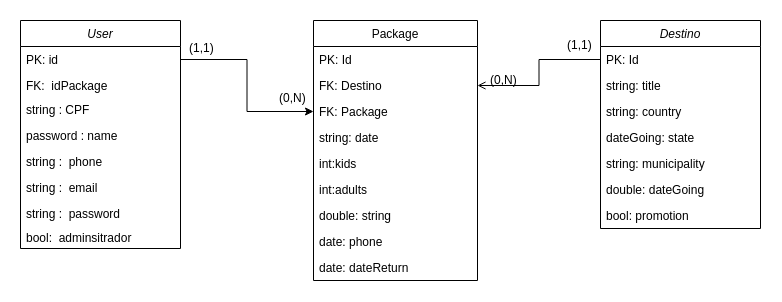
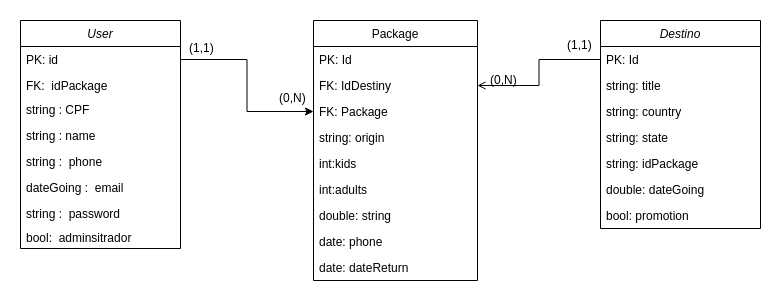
node "FK: Destino": label "FK: Destino" -> "FK: IdDestiny"
node "password : name": label "password : name" -> "string : name"
node "string: date": label "string: date" -> "string: origin"
node "dateGoing: state": label "dateGoing: state" -> "string: state"
node "string: municipality": label "string: municipality" -> "string: idPackage"
node "string : email": label "string : email" -> "dateGoing : email"
